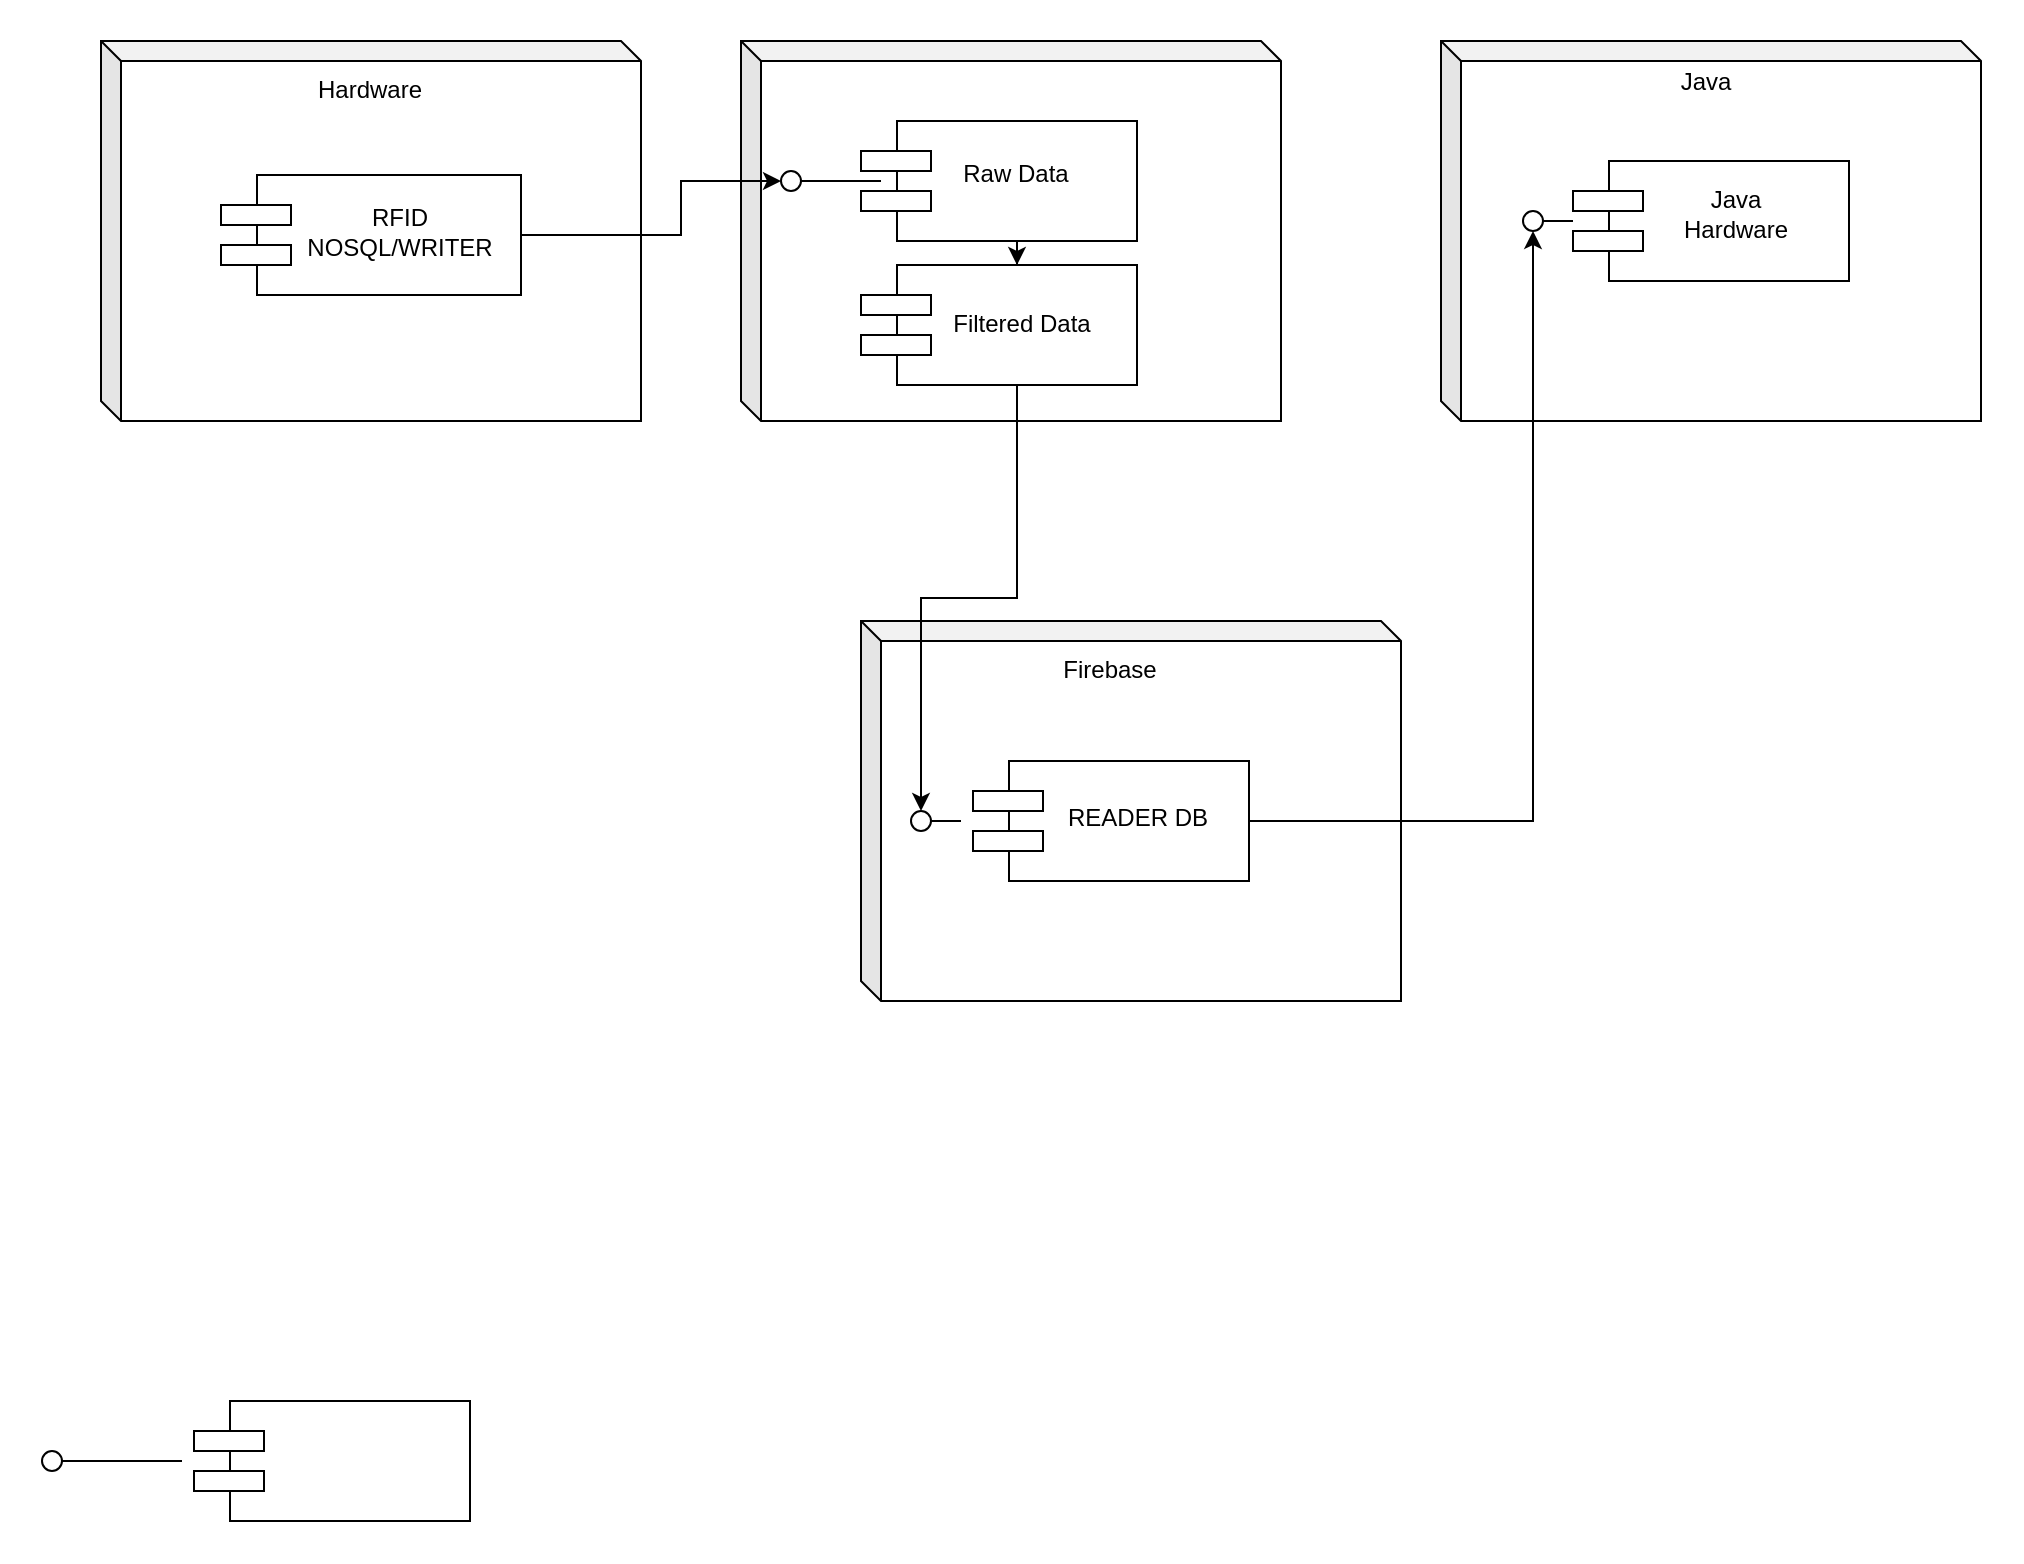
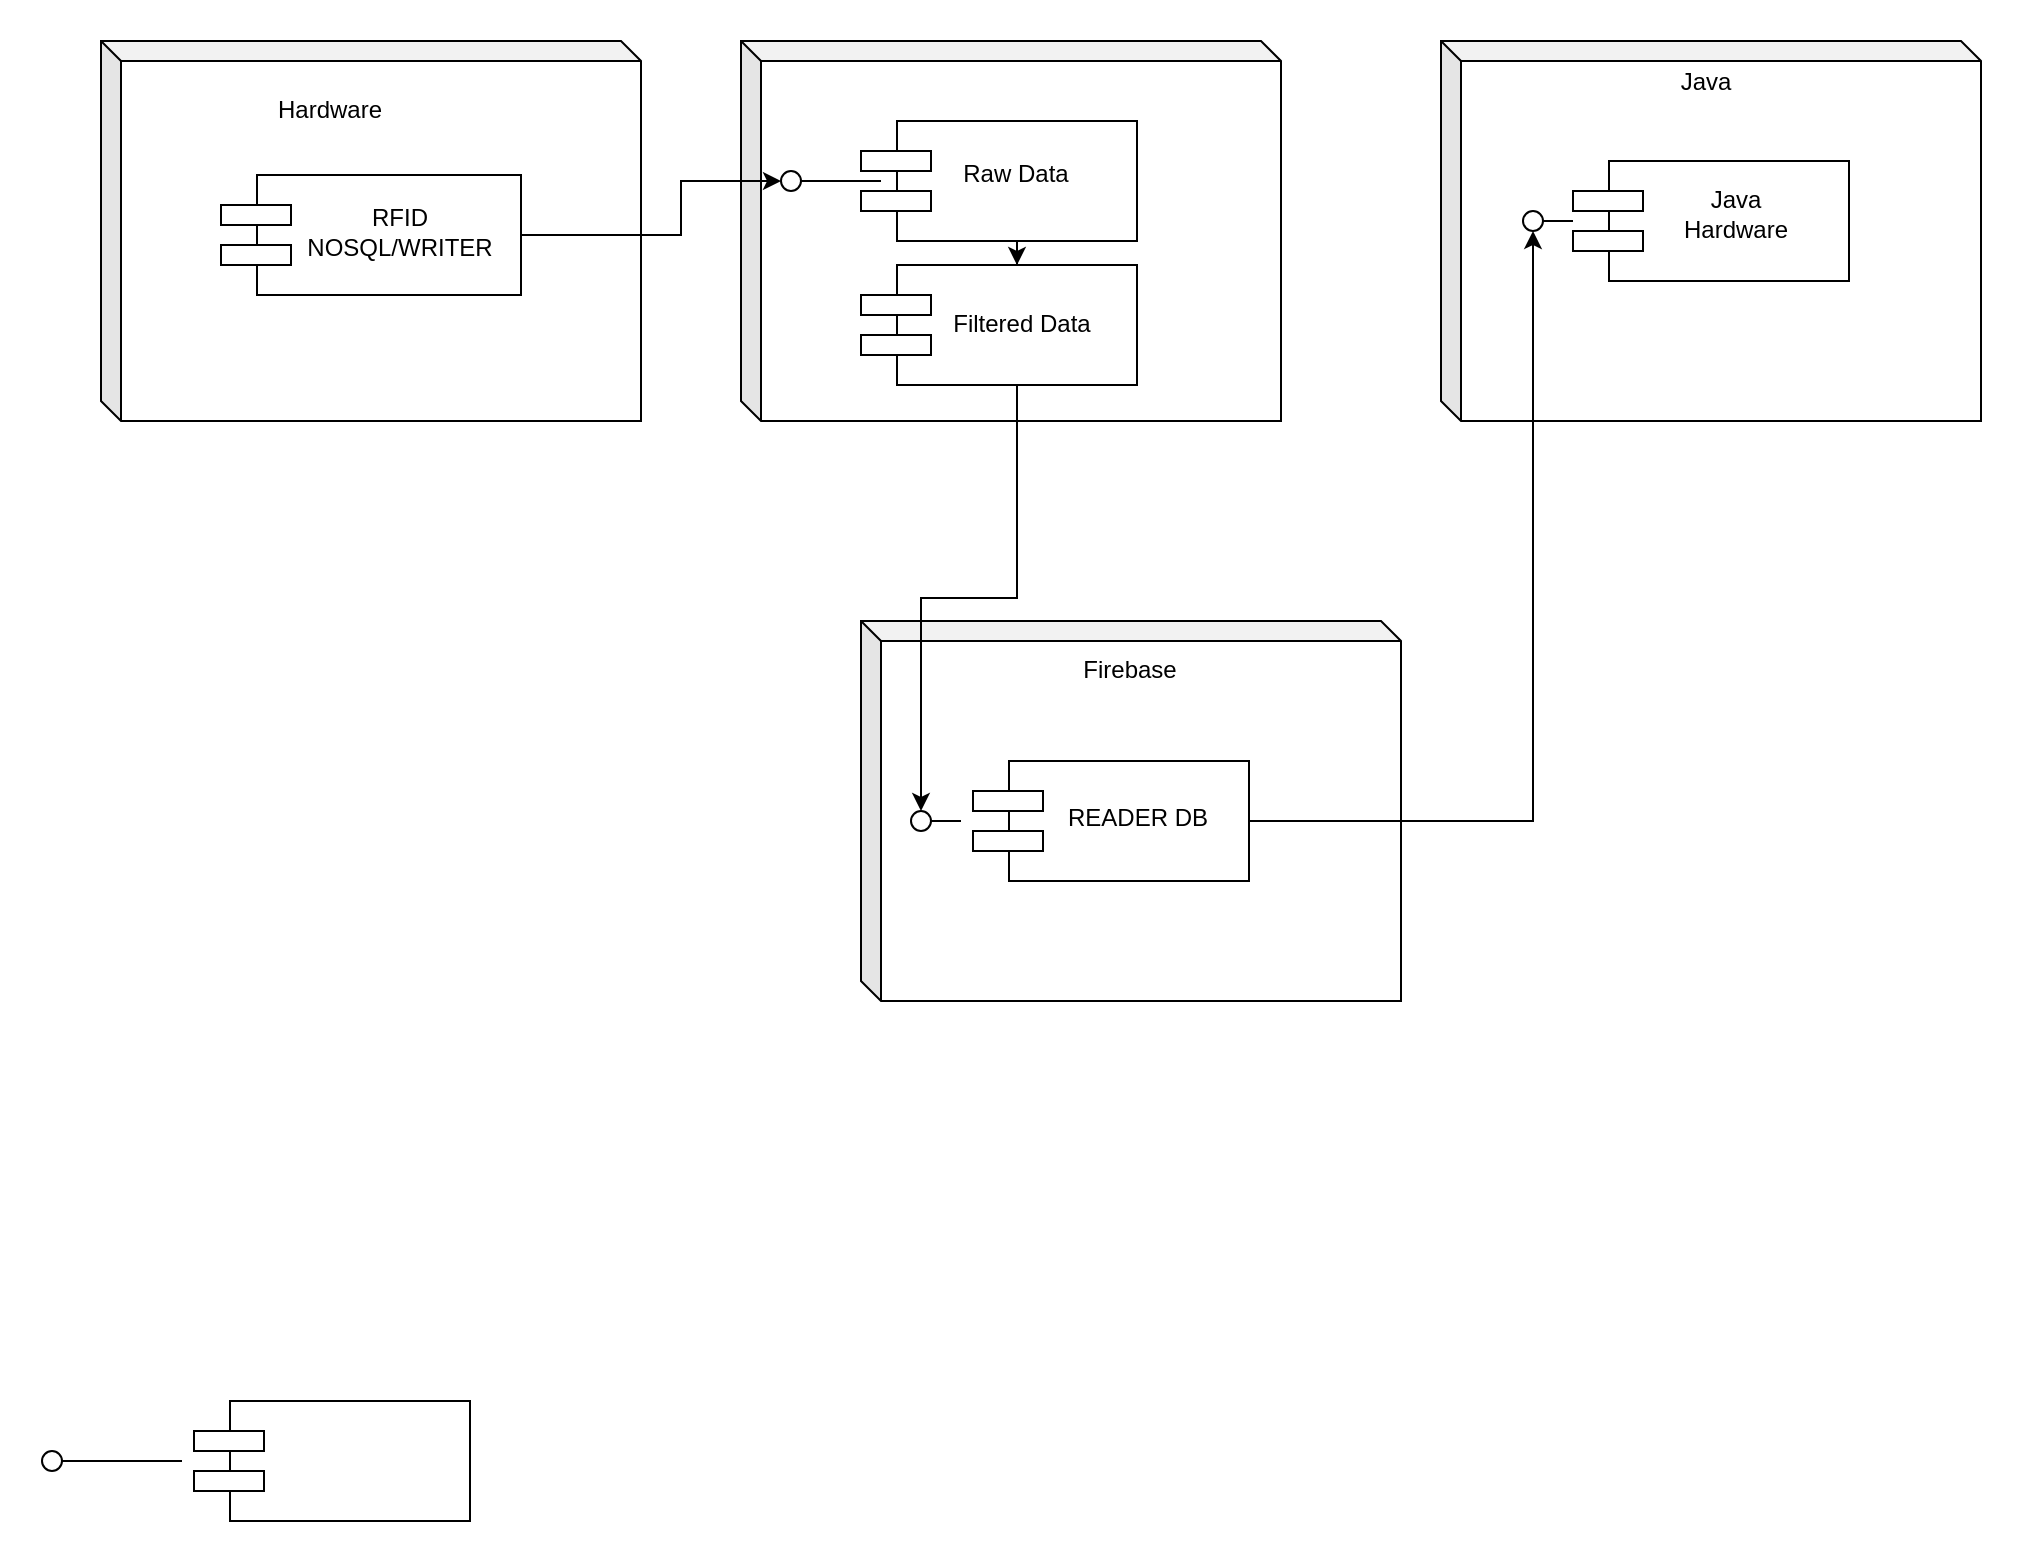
node "Hardware": moved (371, 91) -> (331, 111)
node "Firebase": moved (1111, 671) -> (1131, 671)
